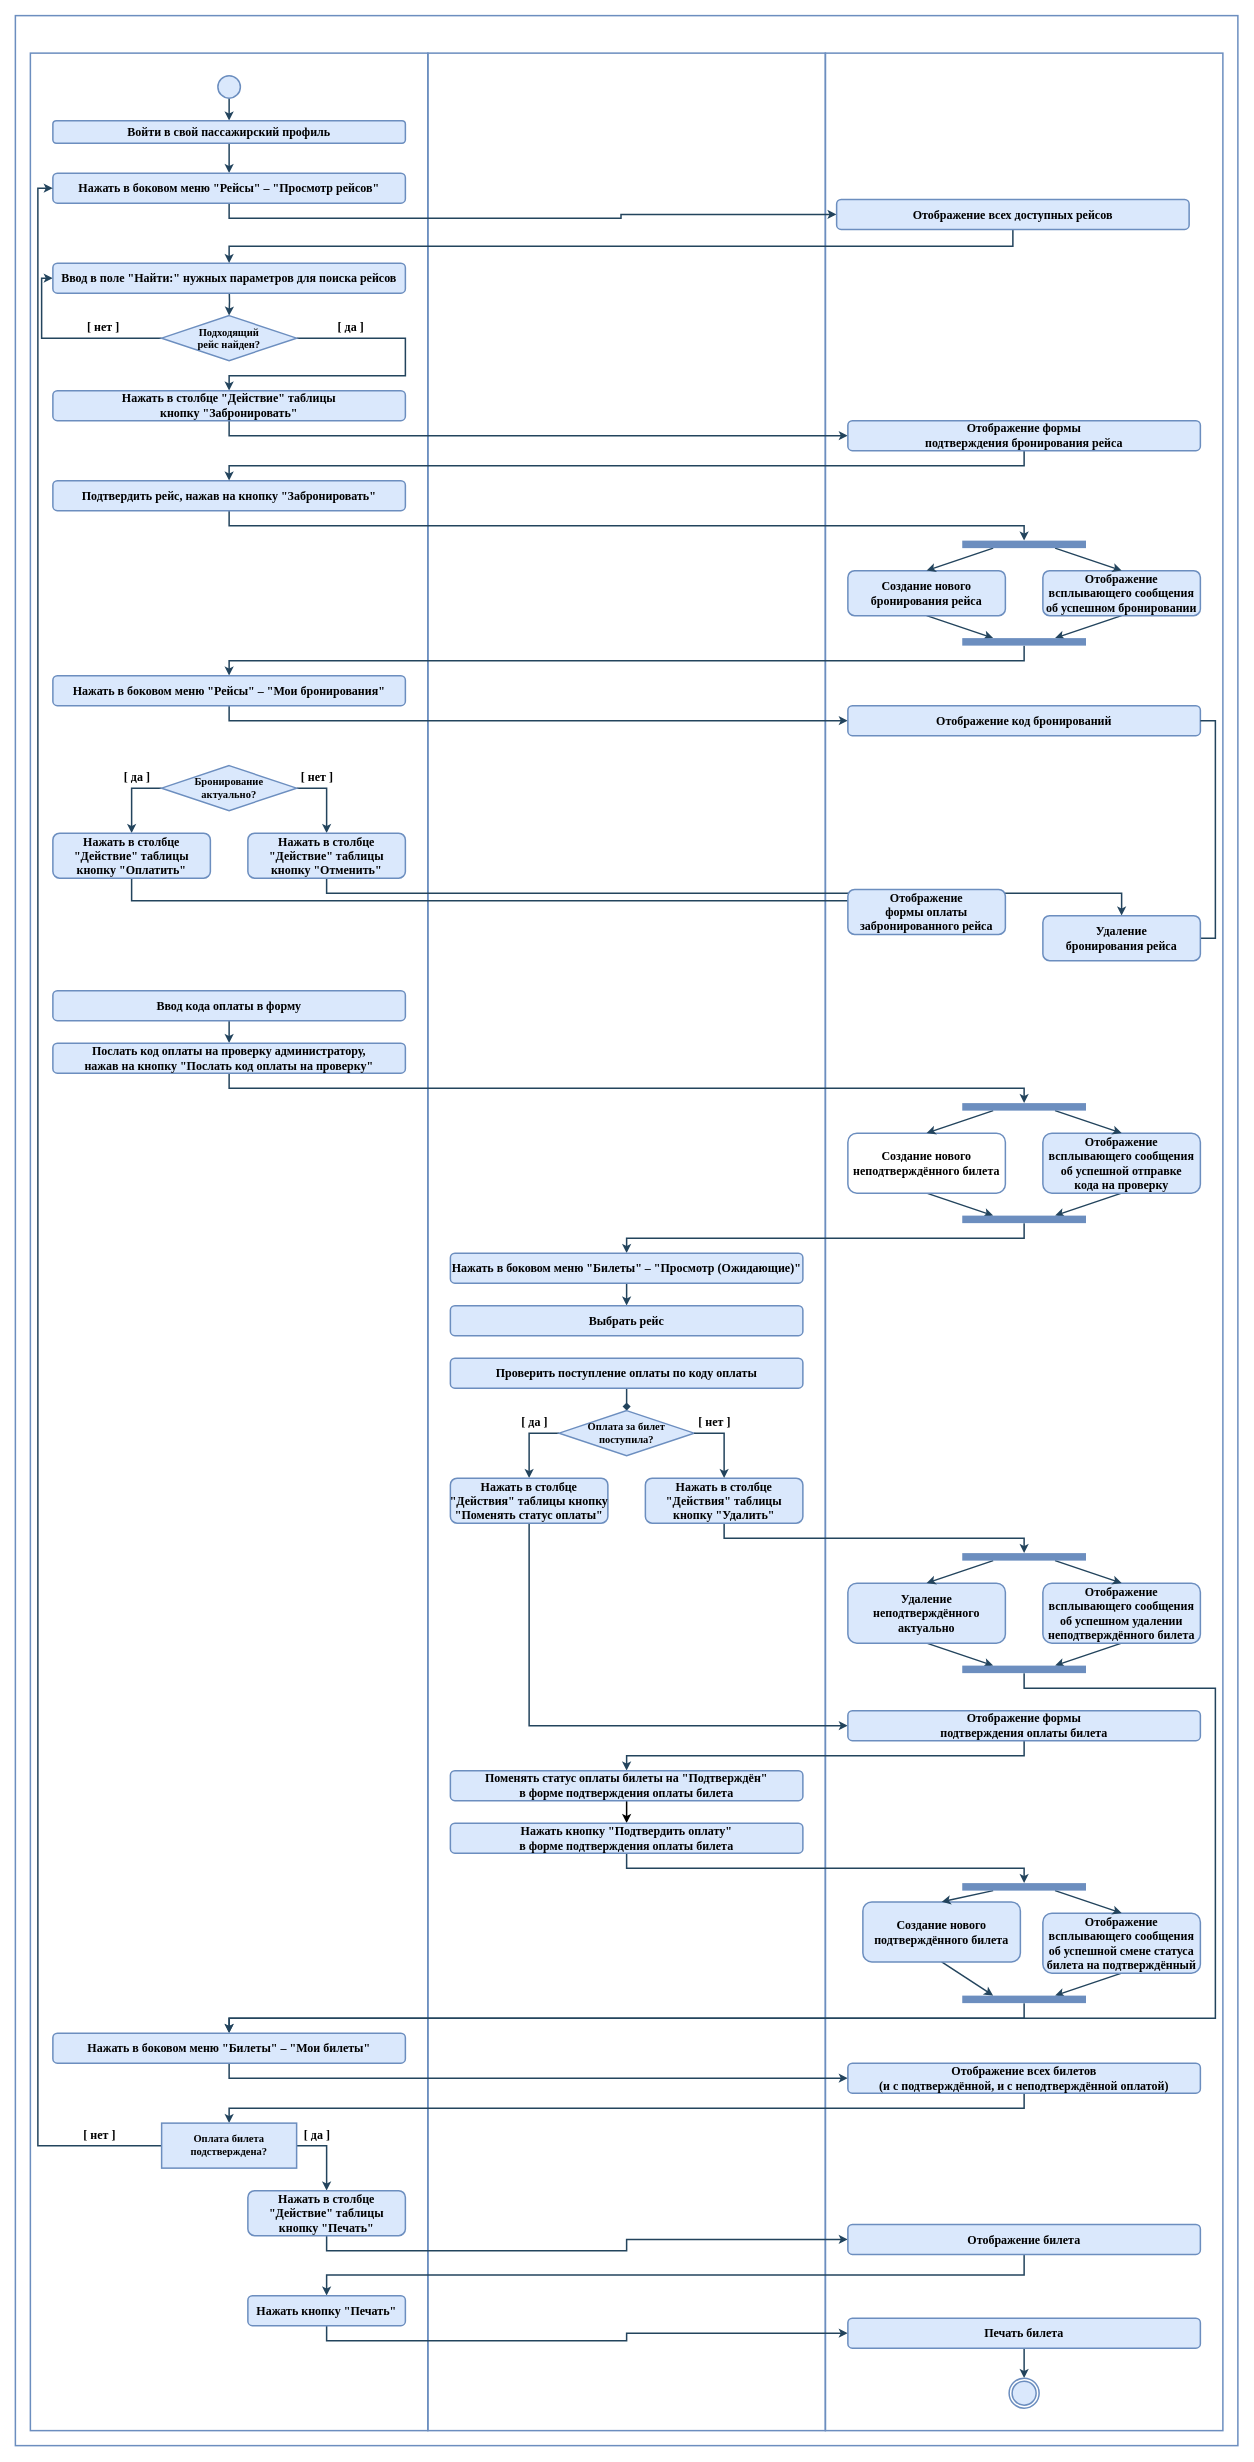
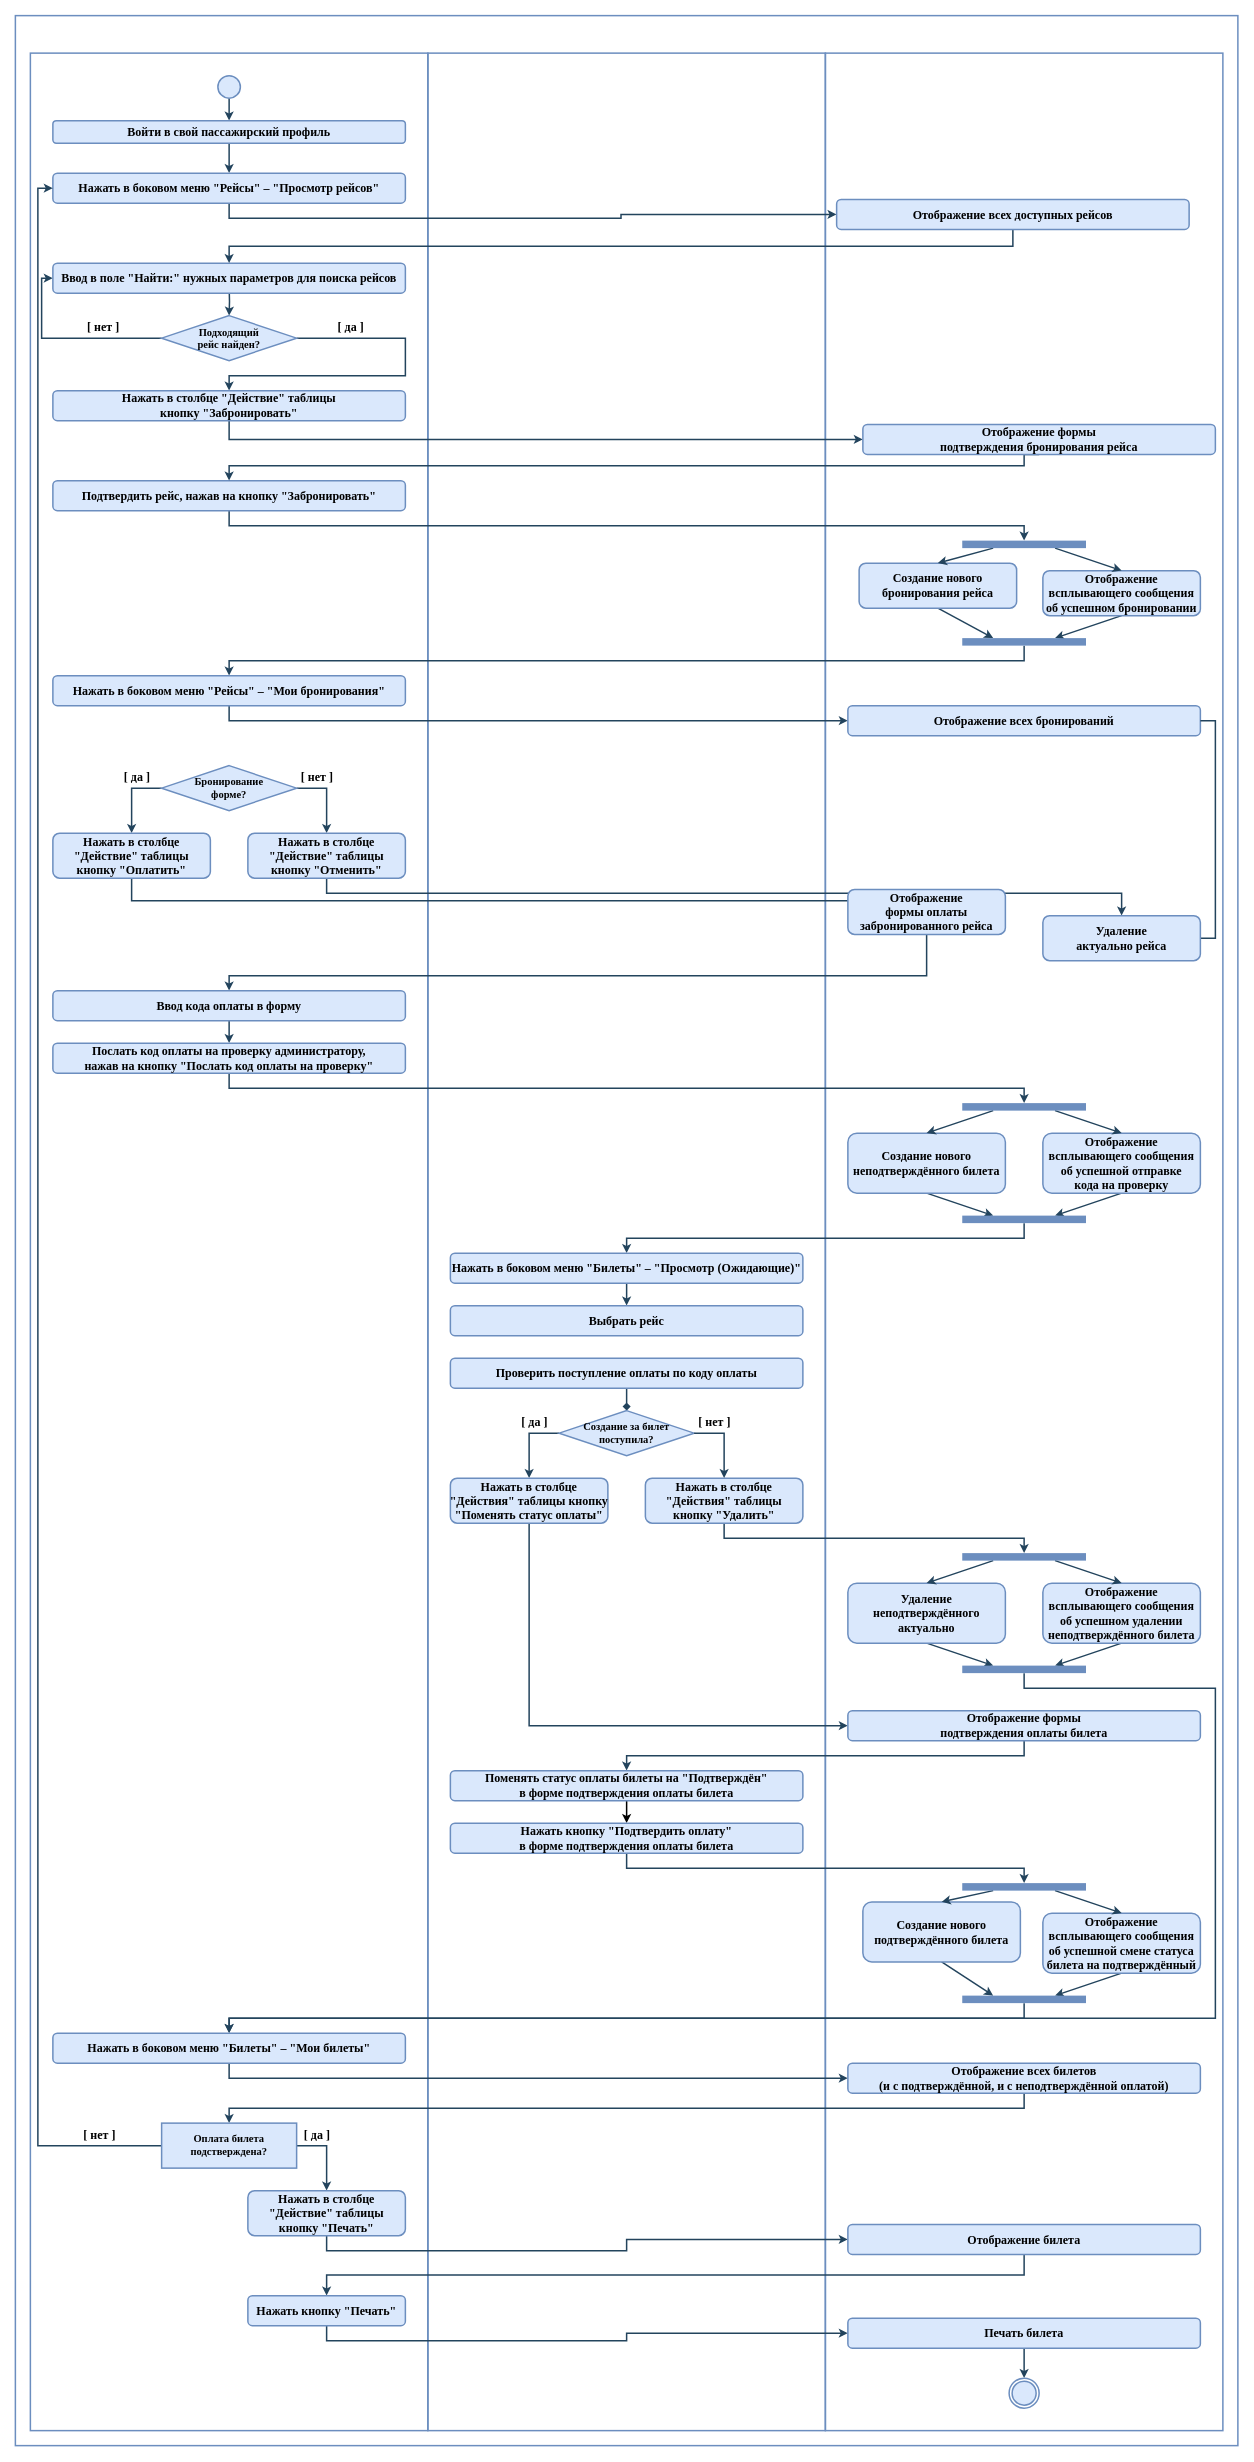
node "Отображение формы подтверждения бронирования рейса": moved (1024, 435) -> (1039, 439)
node "Создание нового бронирования рейса": moved (927, 593) -> (938, 585)
node "Отображение код бронирований": label "Отображение код бронирований" -> "Отображение всех бронирований"
node "Бронирование актуально?": label "Бронирование актуально?" -> "Бронирование форме?"
node "Удаление бронирования рейса": label "Удаление бронирования рейса" -> "Удаление актуально рейса"
edge "Отображение формы оплаты забронированного рейса" -> "Ввод кода оплаты в форму": added
node "Создание нового неподтверждённого билета": fillcolor #ffffff -> #dae8fc
node "Оплата за билет поступила?": label "Оплата за билет поступила?" -> "Создание за билет поступила?"
